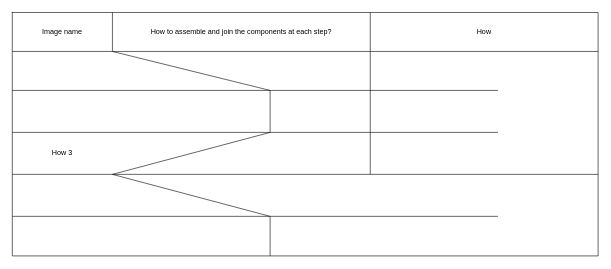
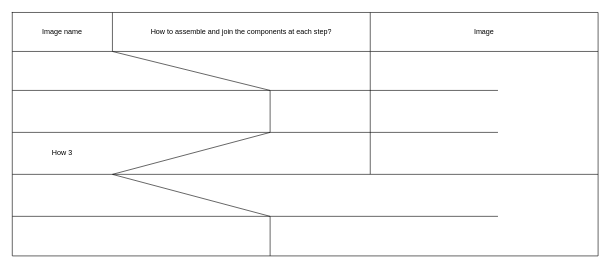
node "How": label "How" -> "Image"
